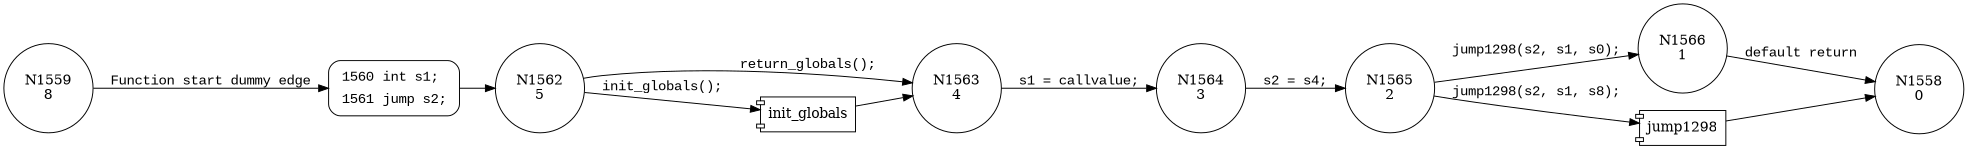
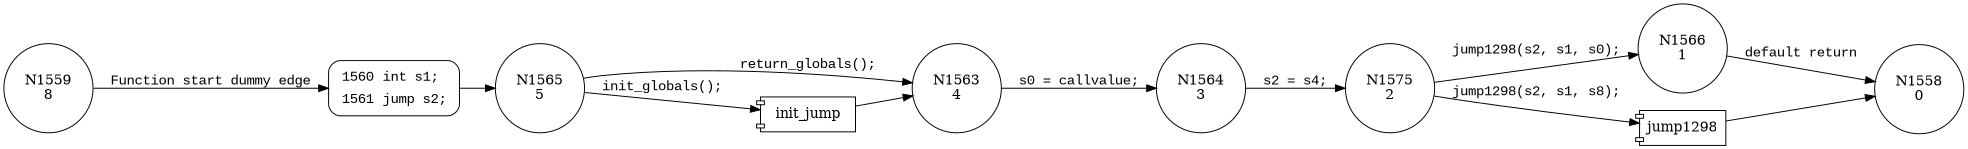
edge "N1563 4" -> "N1564 3": label "s1 = callvalue;" -> "s0 = callvalue;"
node "N1562 5": label "N1562 5" -> "N1565 5"
node "N1565 2": label "N1565 2" -> "N1575 2"
node "init_globals": label "init_globals" -> "init_jump"
